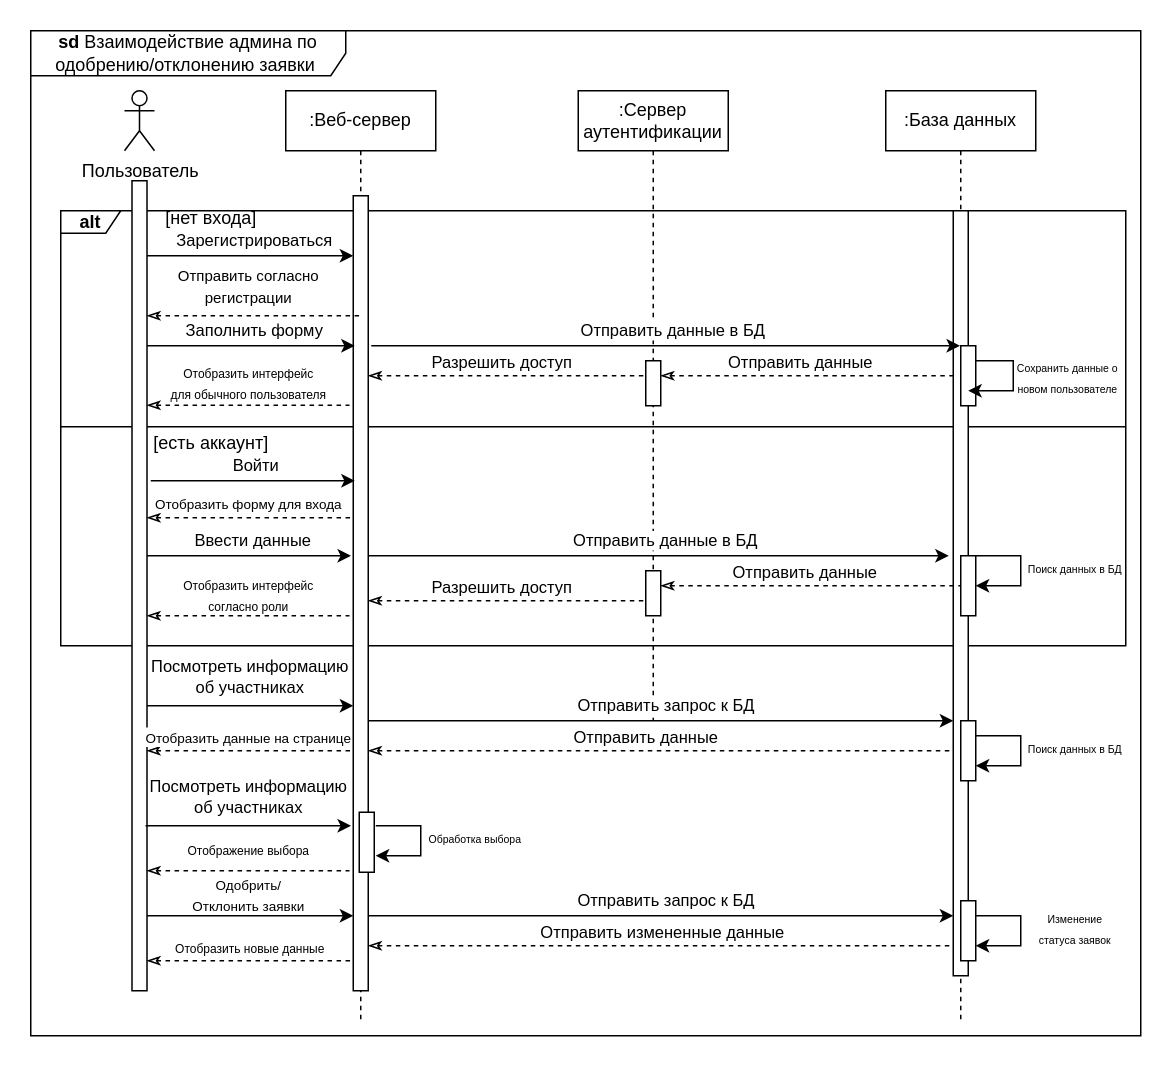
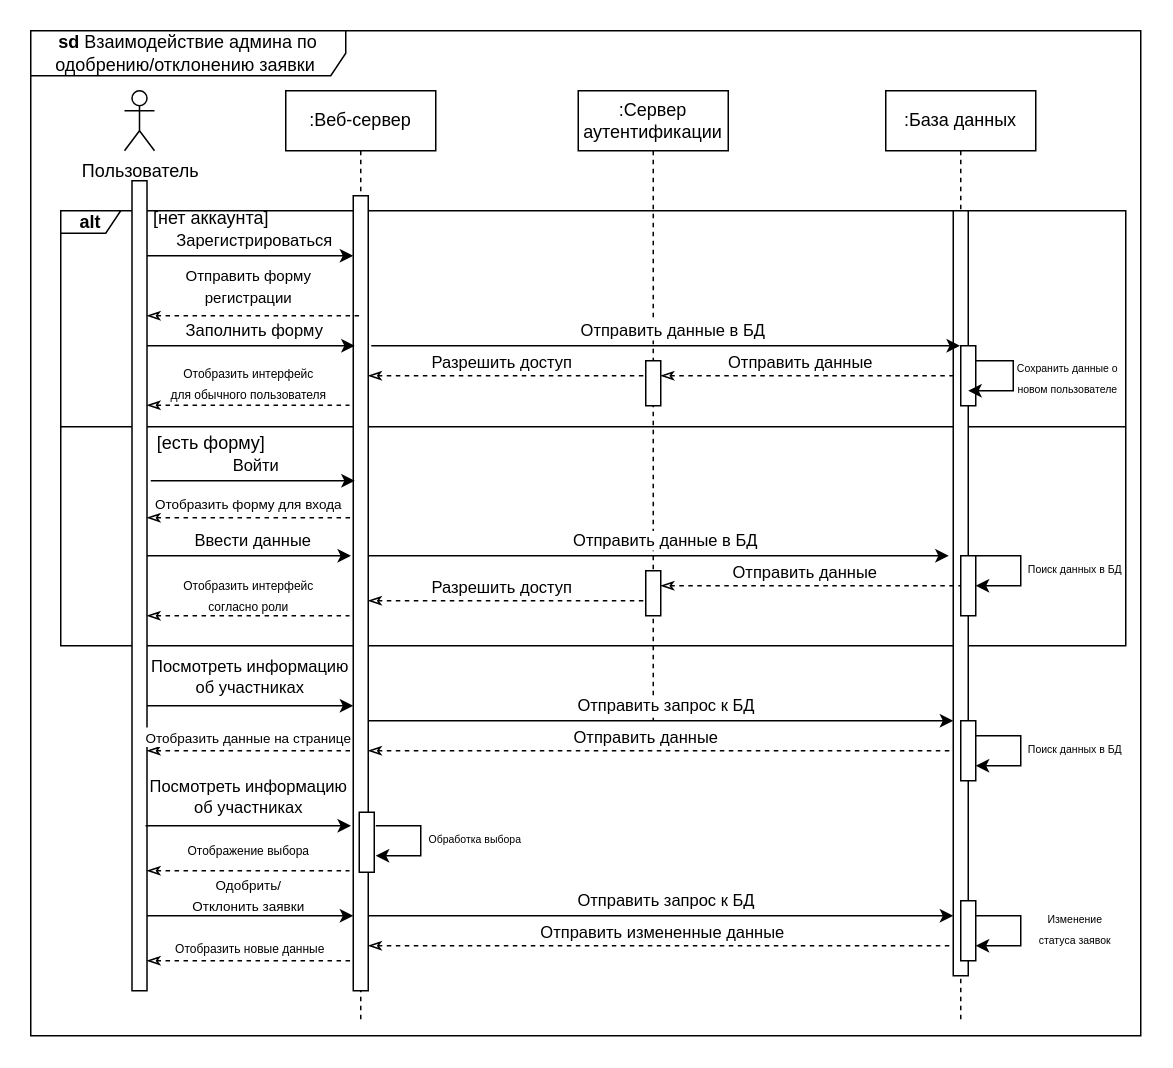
node "[нет входа]": label "[нет входа]" -> "[нет аккаунта]"
node "Отправить согласно регистрации": label "Отправить согласно регистрации" -> "Отправить форму регистрации"
node "[есть аккаунт]": label "[есть аккаунт]" -> "[есть форму]"
